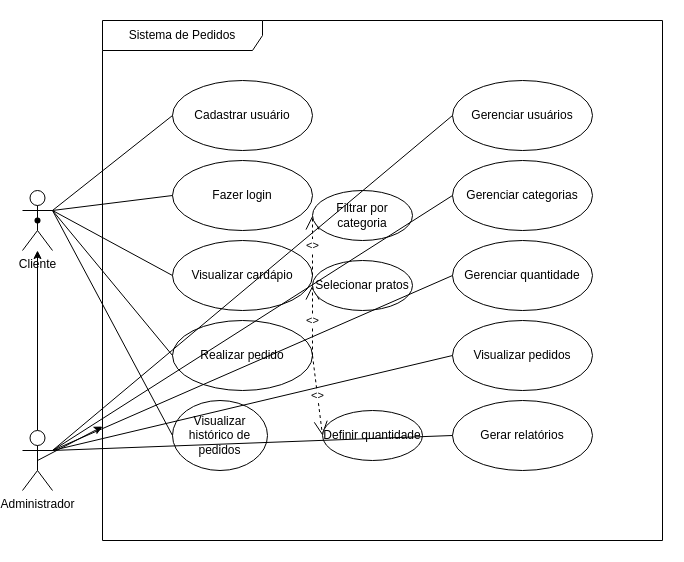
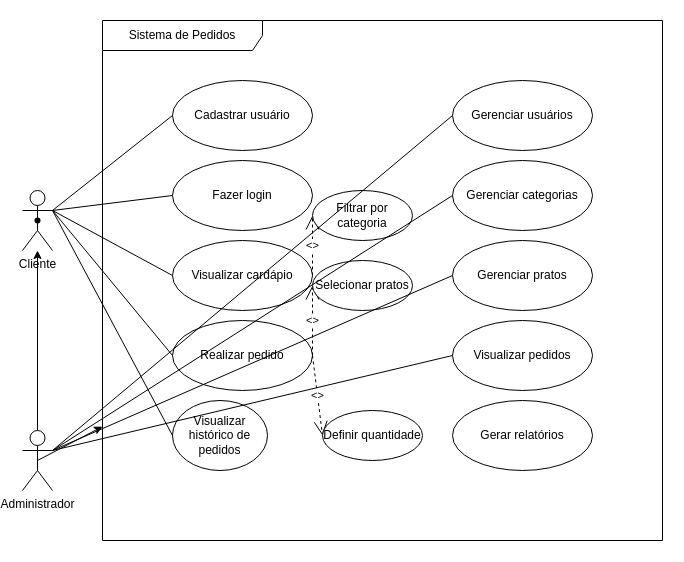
node "Gerenciar quantidade": label "Gerenciar quantidade" -> "Gerenciar pratos"
edge "Gerar relatórios" -- "Administrador": removed
